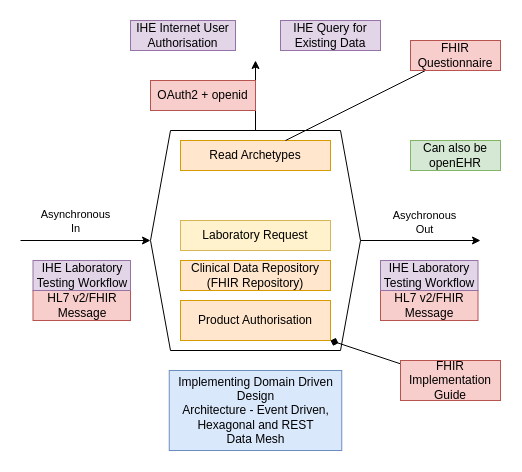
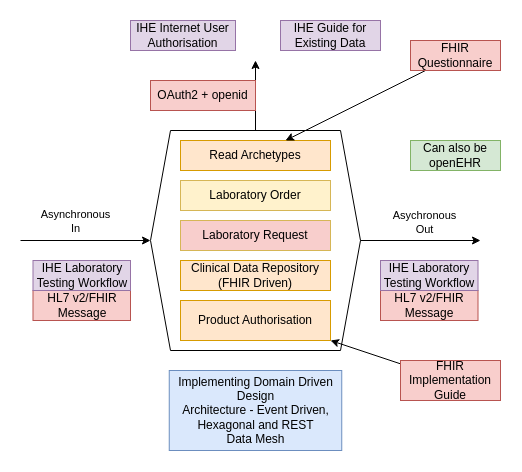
node "IHE Query for Existing Data": label "IHE Query for Existing Data" -> "IHE Guide for Existing Data"
edge "FHIR Questionnaire" -- "Read Archetypes": arrowhead none -> classic
node "Laboratory Order": added
node "Laboratory Request": fillcolor #fff2cc -> #f8cecc
node "Clinical Data Repository (FHIR Repository)": label "Clinical Data Repository (FHIR Repository)" -> "Clinical Data Repository (FHIR Driven)"
edge "FHIR Implementation Guide" -> "Product Authorisation": arrowhead diamond -> classic
